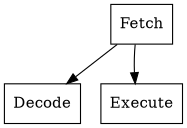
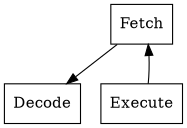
edge "Fetch" -> "Execute": reversed
